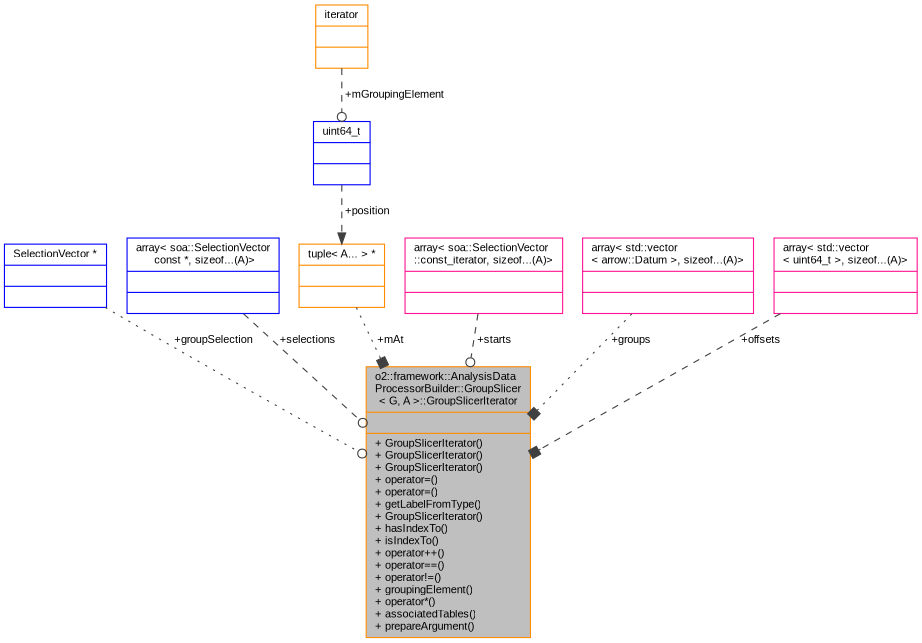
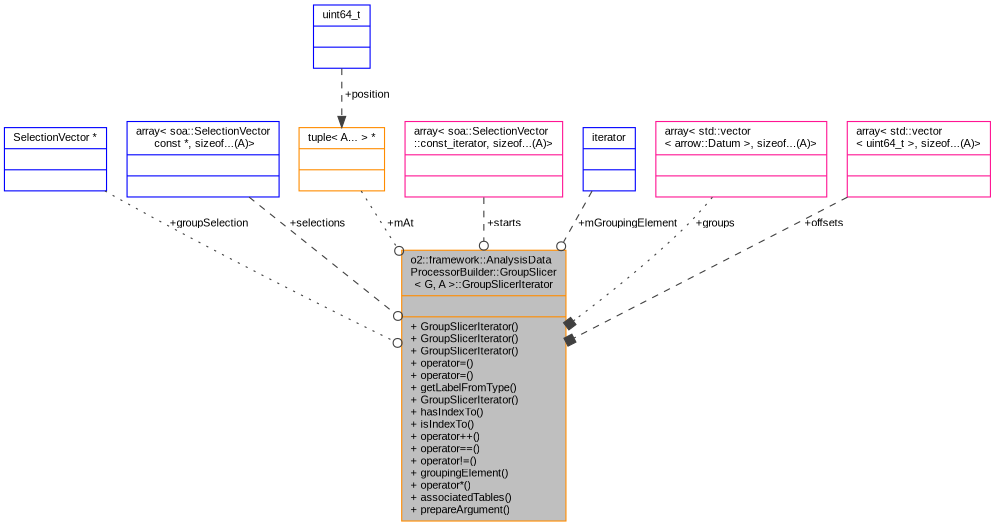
node "iterator": color darkorange -> blue
edge "iterator" -> "uint64_t": now "iterator" -> "o2::framework::AnalysisData"
edge "tuple< A... > *" -> "o2::framework::AnalysisData": arrowhead box -> odot
